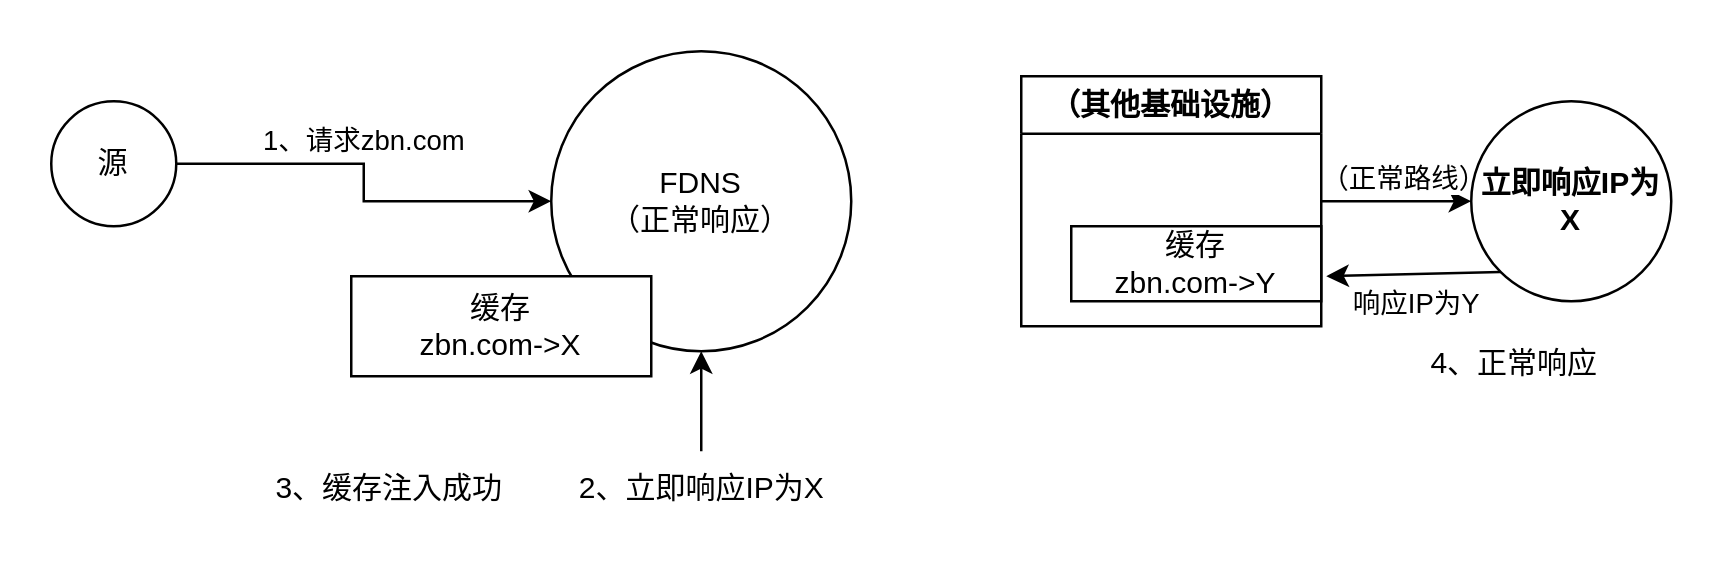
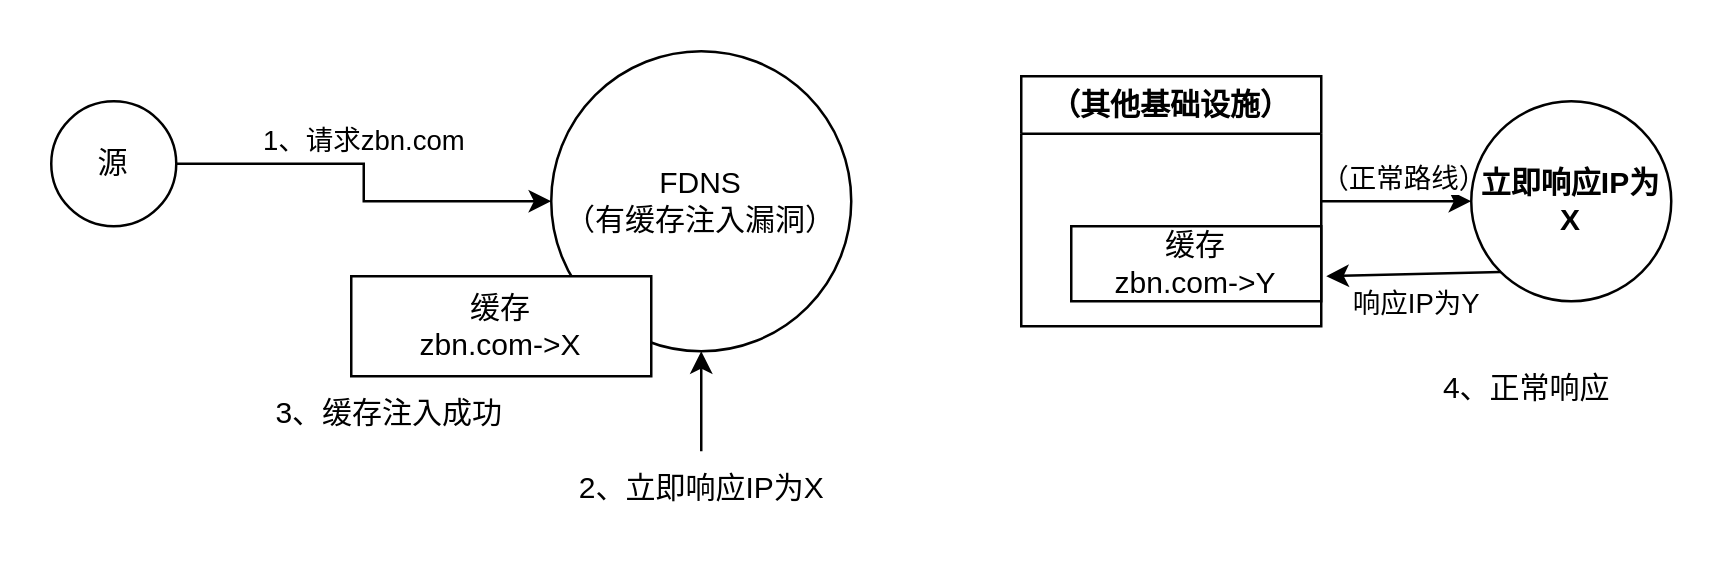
node "FDNS （正常响应）": label "FDNS （正常响应）" -> "FDNS （有缓存注入漏洞）"
node "4、正常响应": moved (1514, 364) -> (1526, 389)
node "3、缓存注入成功": moved (389, 489) -> (389, 414)
